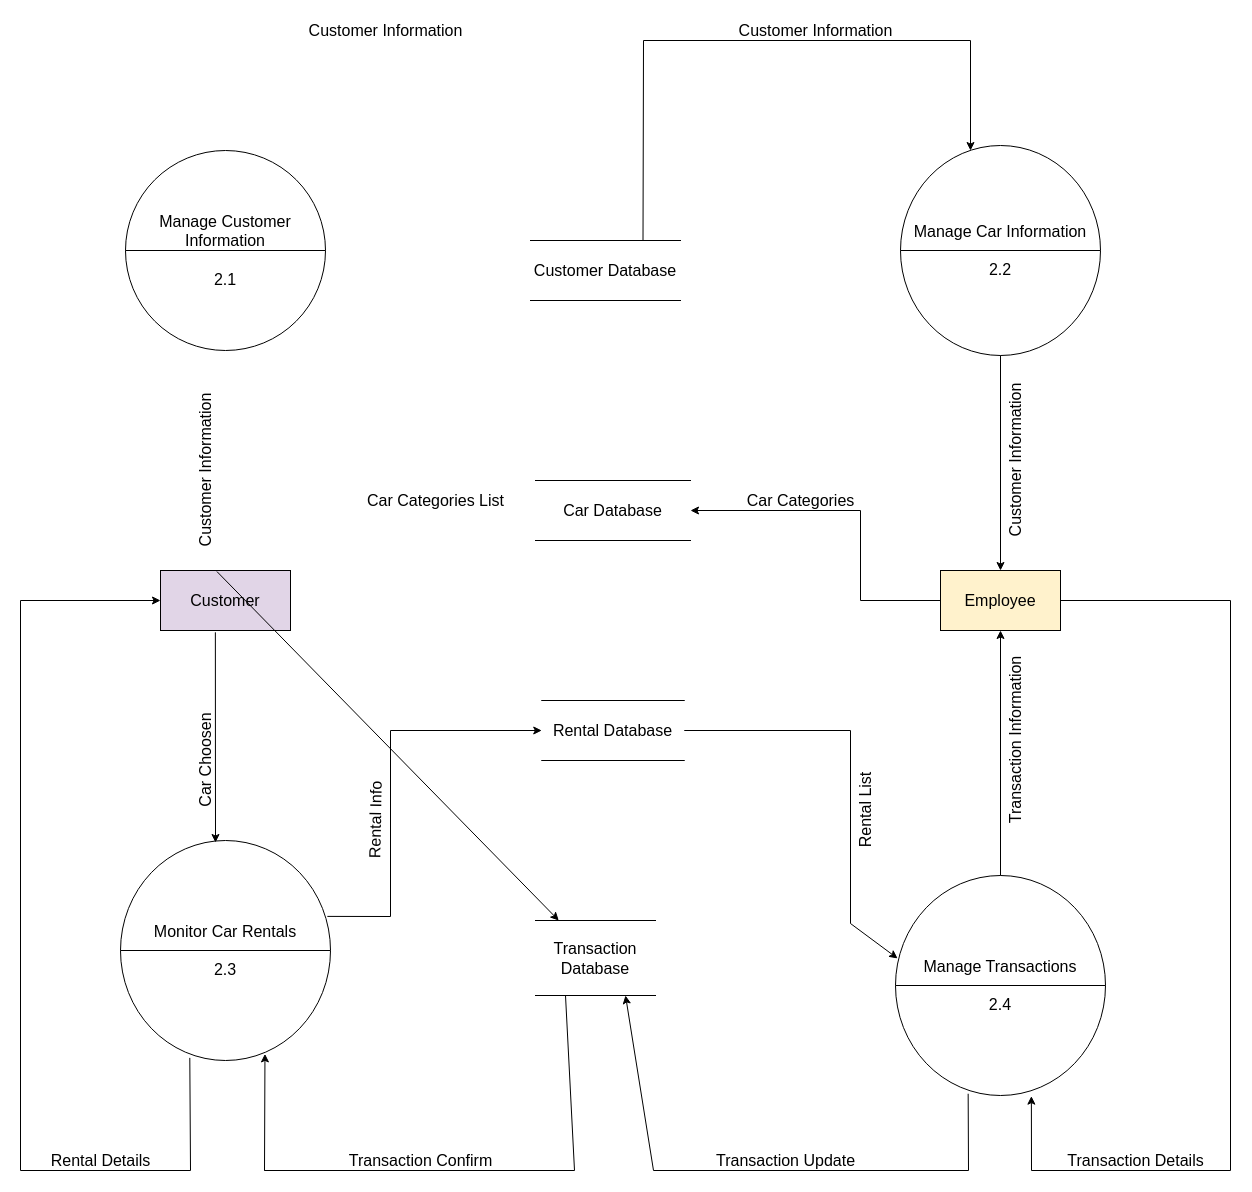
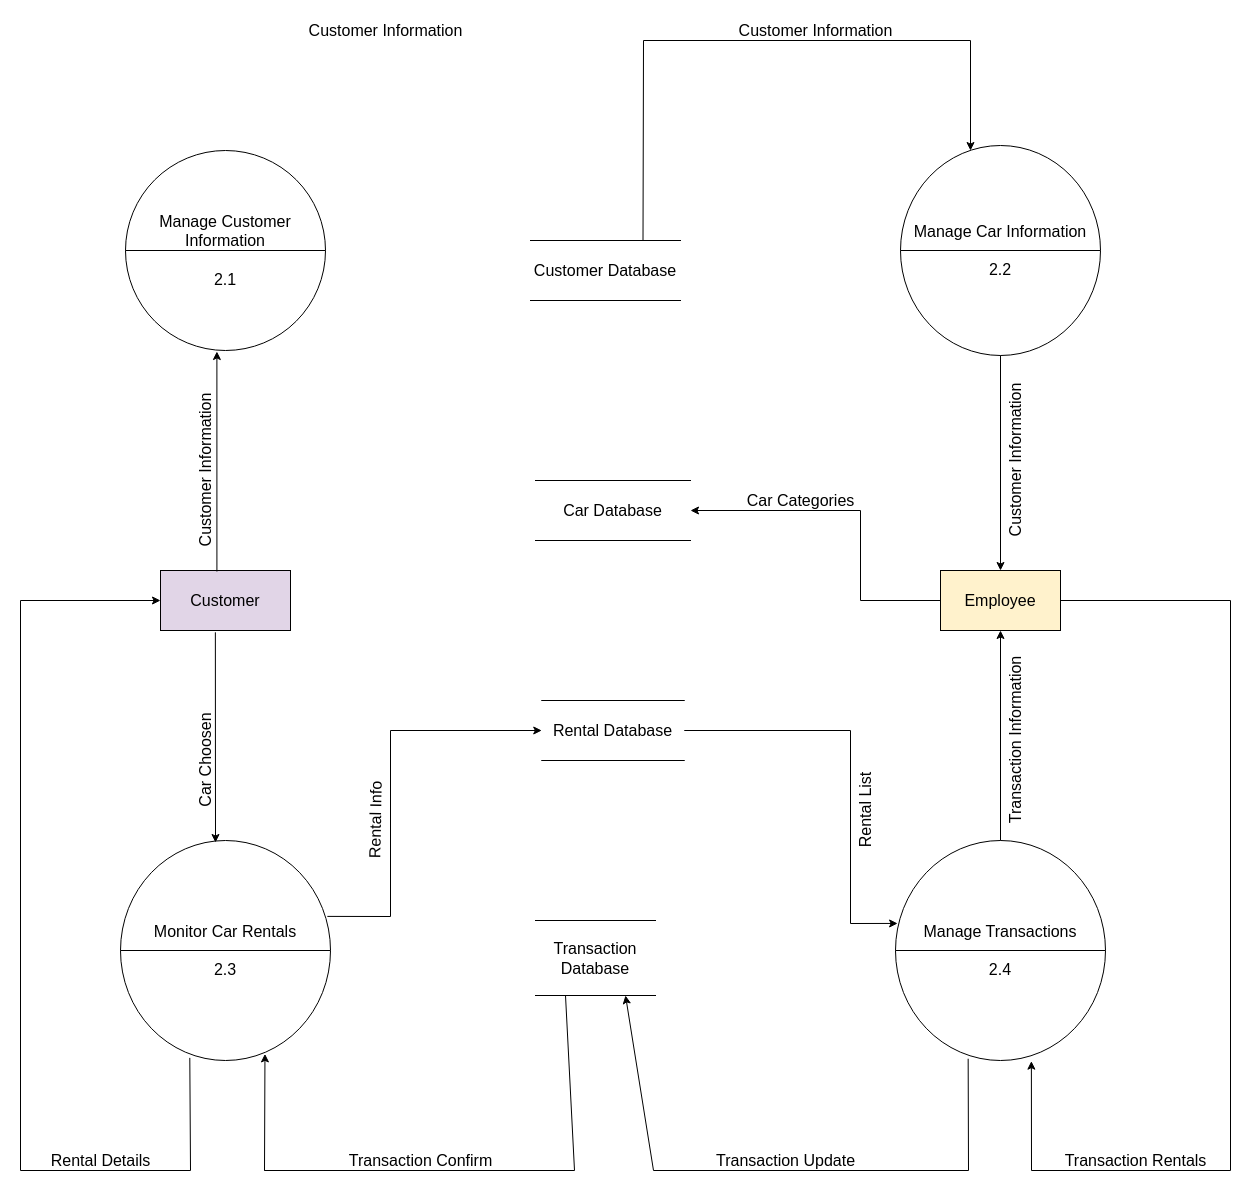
node "Car Categories List": removed
edge "Customer" -> "Transaction Database": now "Customer" -> "Manage Customer Information 2.1"
node "Manage Transactions 2.4": moved (1001, 986) -> (1001, 951)
node "Transaction Details": label "Transaction Details" -> "Transaction Rentals"
